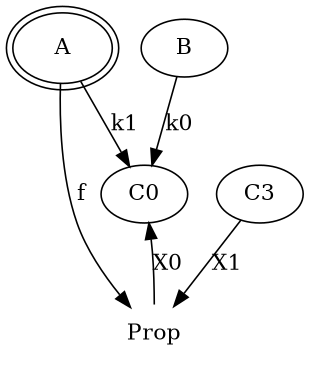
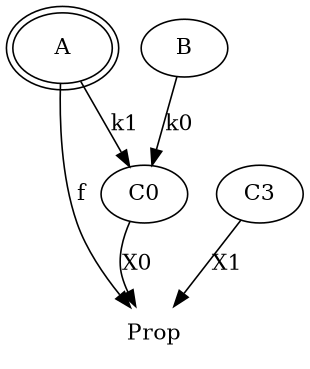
edge "Prop" -> "C0": reversed
